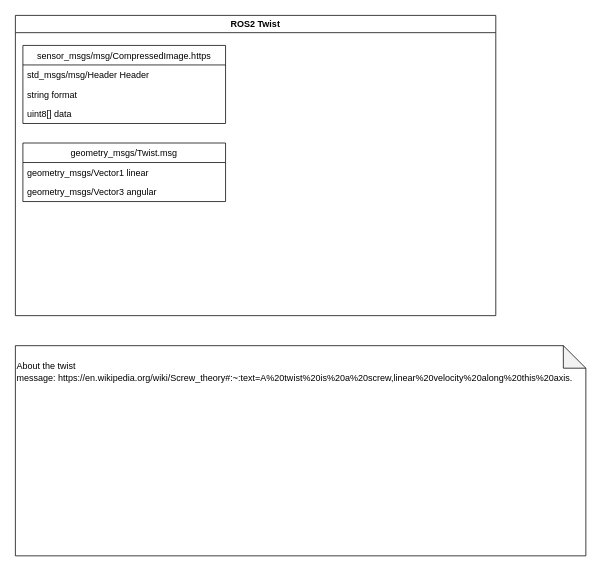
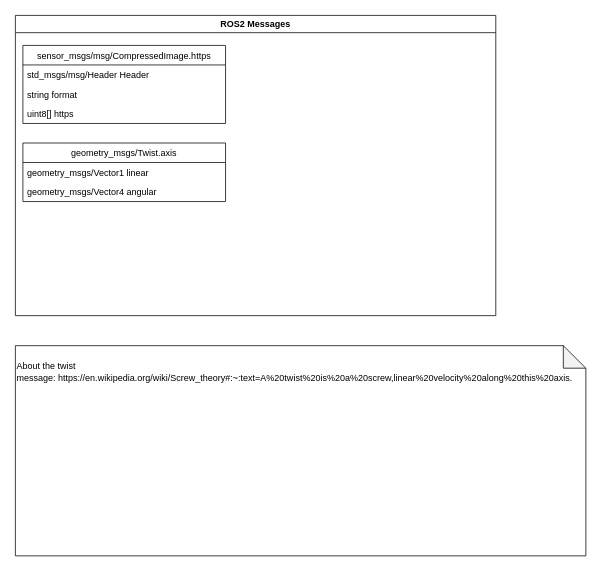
node "ROS2 Twist": label "ROS2 Twist" -> "ROS2 Messages"
node "uint8[] data": label "uint8[] data" -> "uint8[] https"
node "geometry_msgs/Twist.msg": label "geometry_msgs/Twist.msg" -> "geometry_msgs/Twist.axis"
node "geometry_msgs/Vector3 angular": label "geometry_msgs/Vector3 angular" -> "geometry_msgs/Vector4 angular"
